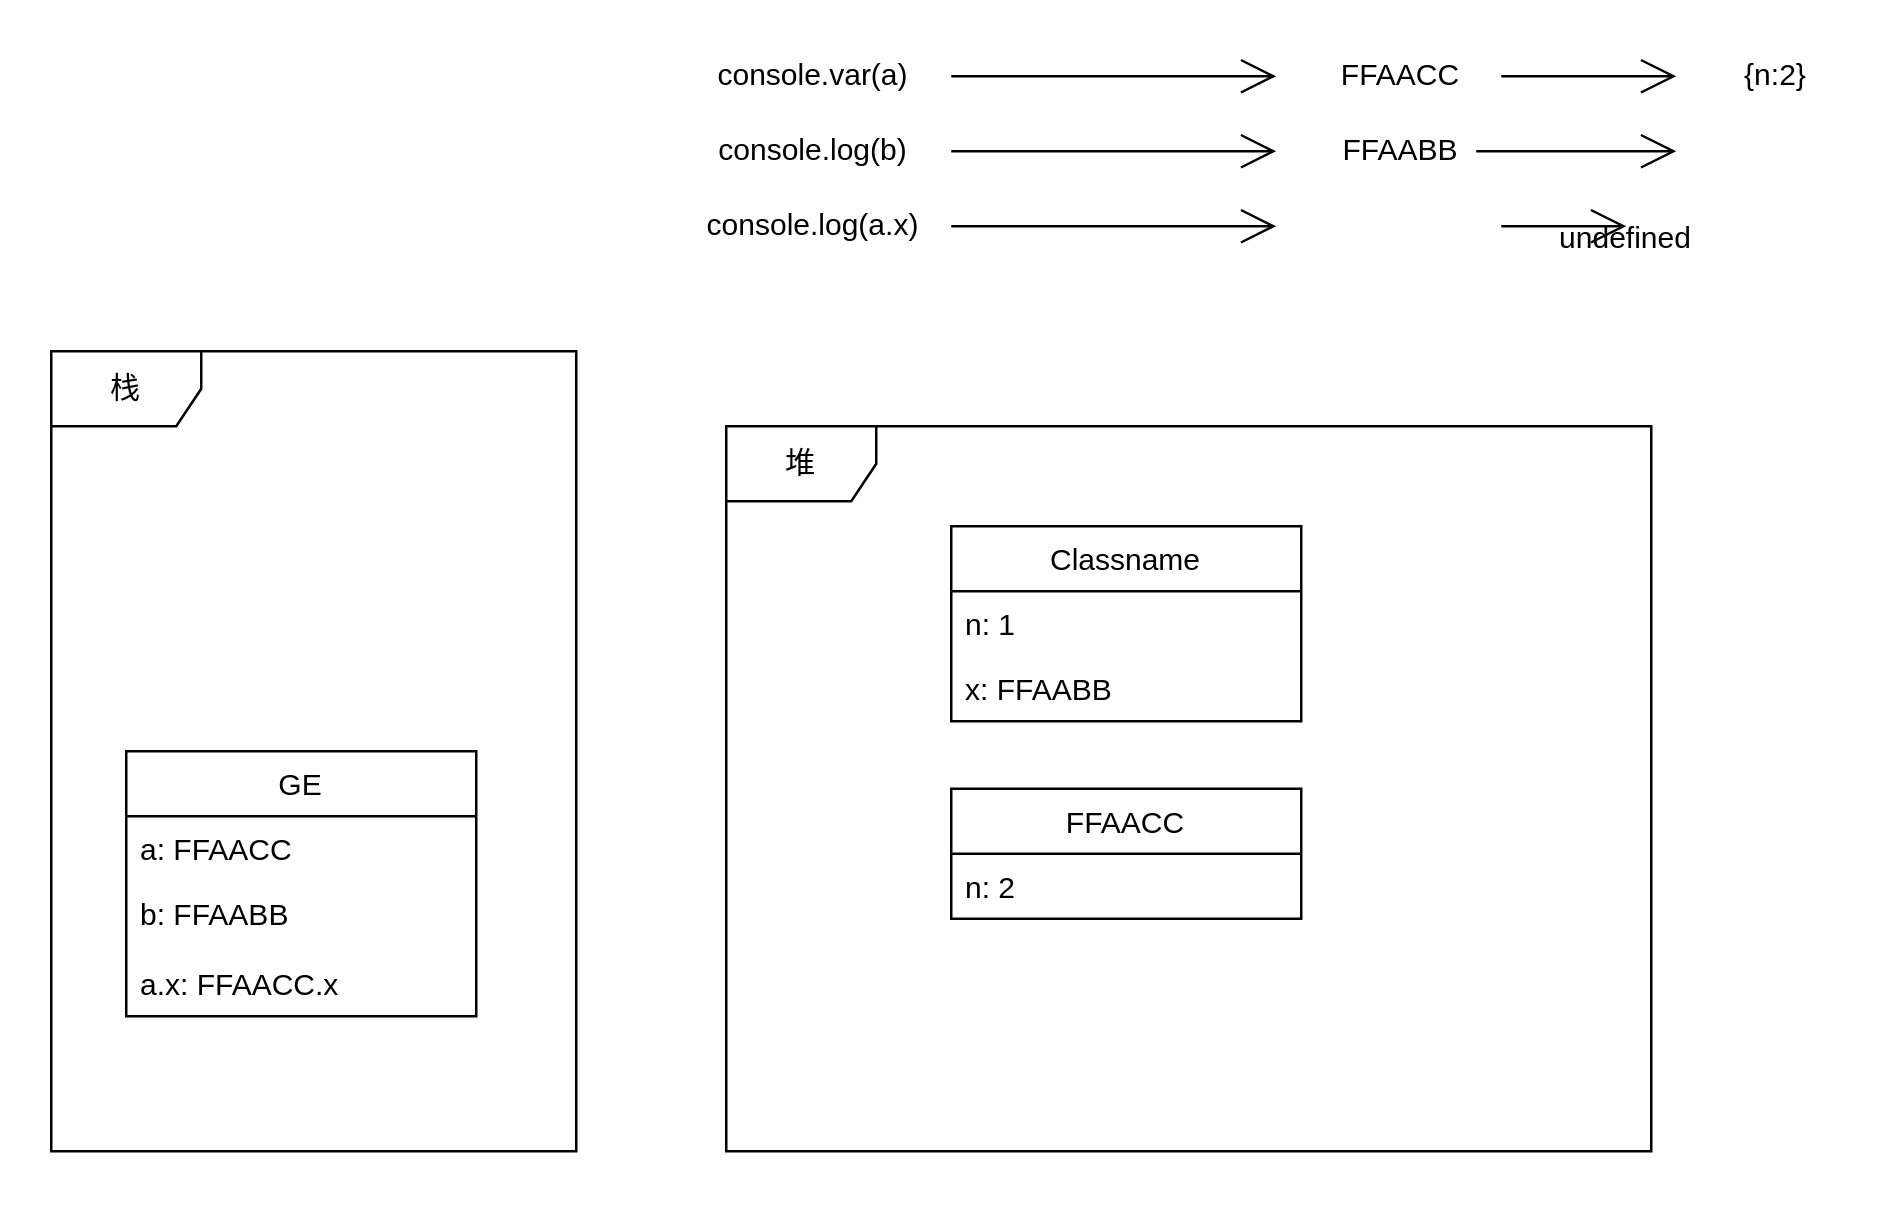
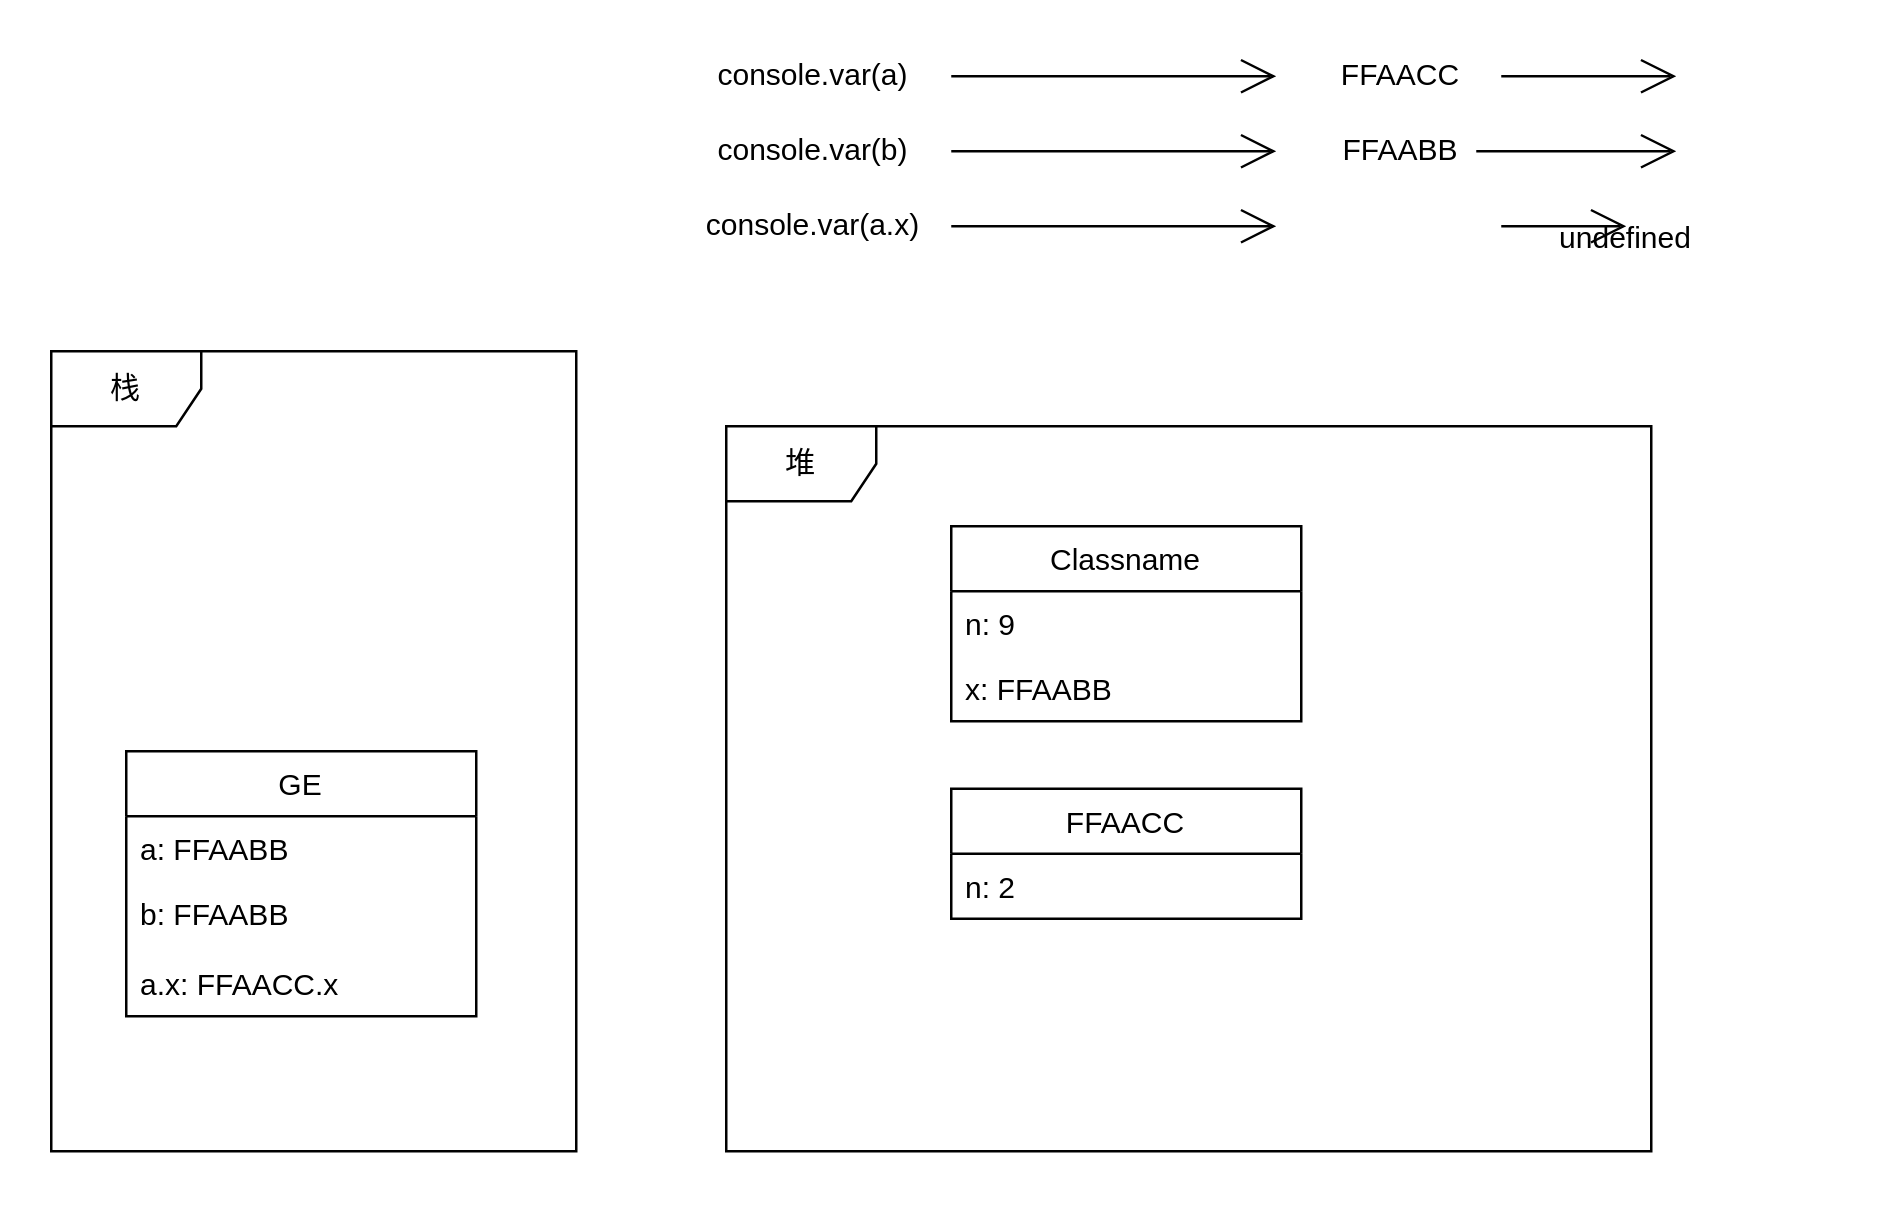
node "{n:2}": removed
node "console.log(b)": label "console.log(b)" -> "console.var(b)"
node "console.log(a.x)": label "console.log(a.x)" -> "console.var(a.x)"
node "n: 1": label "n: 1" -> "n: 9"
node "a: FFAACC": label "a: FFAACC" -> "a: FFAABB"
